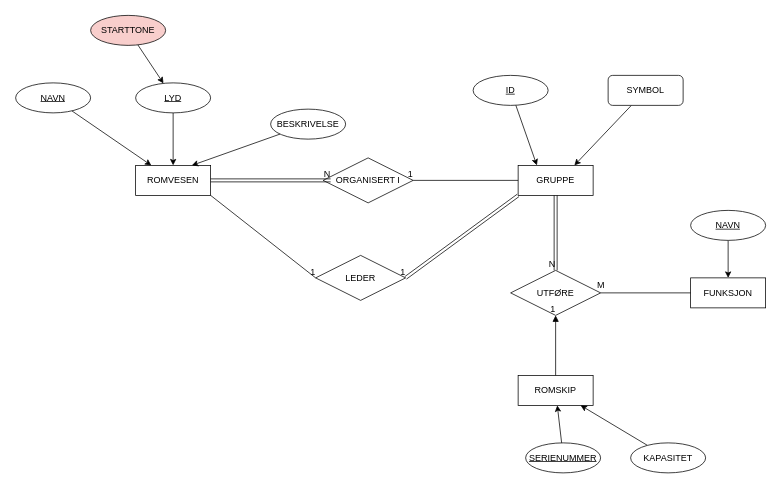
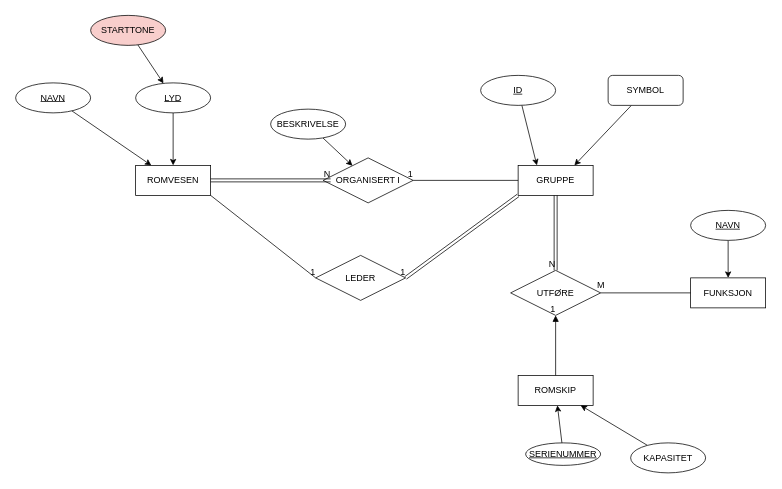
node "ID": moved (510, 90) -> (518, 90)
edge "BESKRIVELSE" -> "ROMVESEN": now "BESKRIVELSE" -> "ORGANISERT I"
node "SERIENUMMER": size 75x30 -> 75x23
